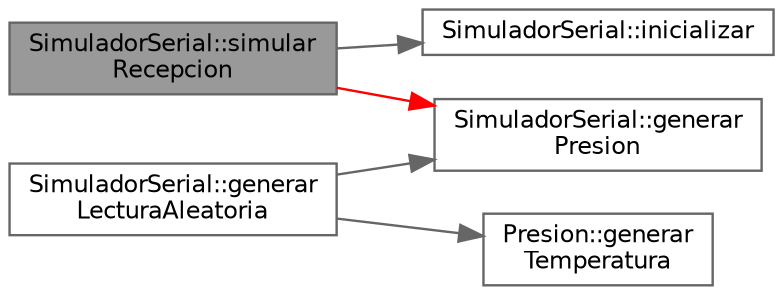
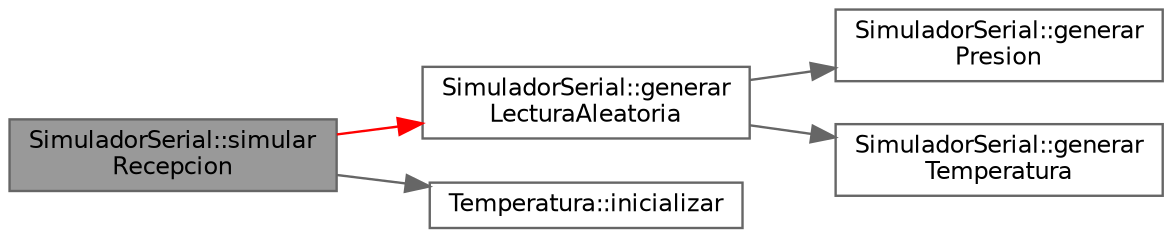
node "SimuladorSerial::inicializar": label "SimuladorSerial::inicializar" -> "Temperatura::inicializar"
edge "SimuladorSerial::simular Recepcion" -> "SimuladorSerial::generar Presion": now "SimuladorSerial::simular Recepcion" -> "SimuladorSerial::generar LecturaAleatoria"
node "Presion::generar Temperatura": label "Presion::generar Temperatura" -> "SimuladorSerial::generar Temperatura"
